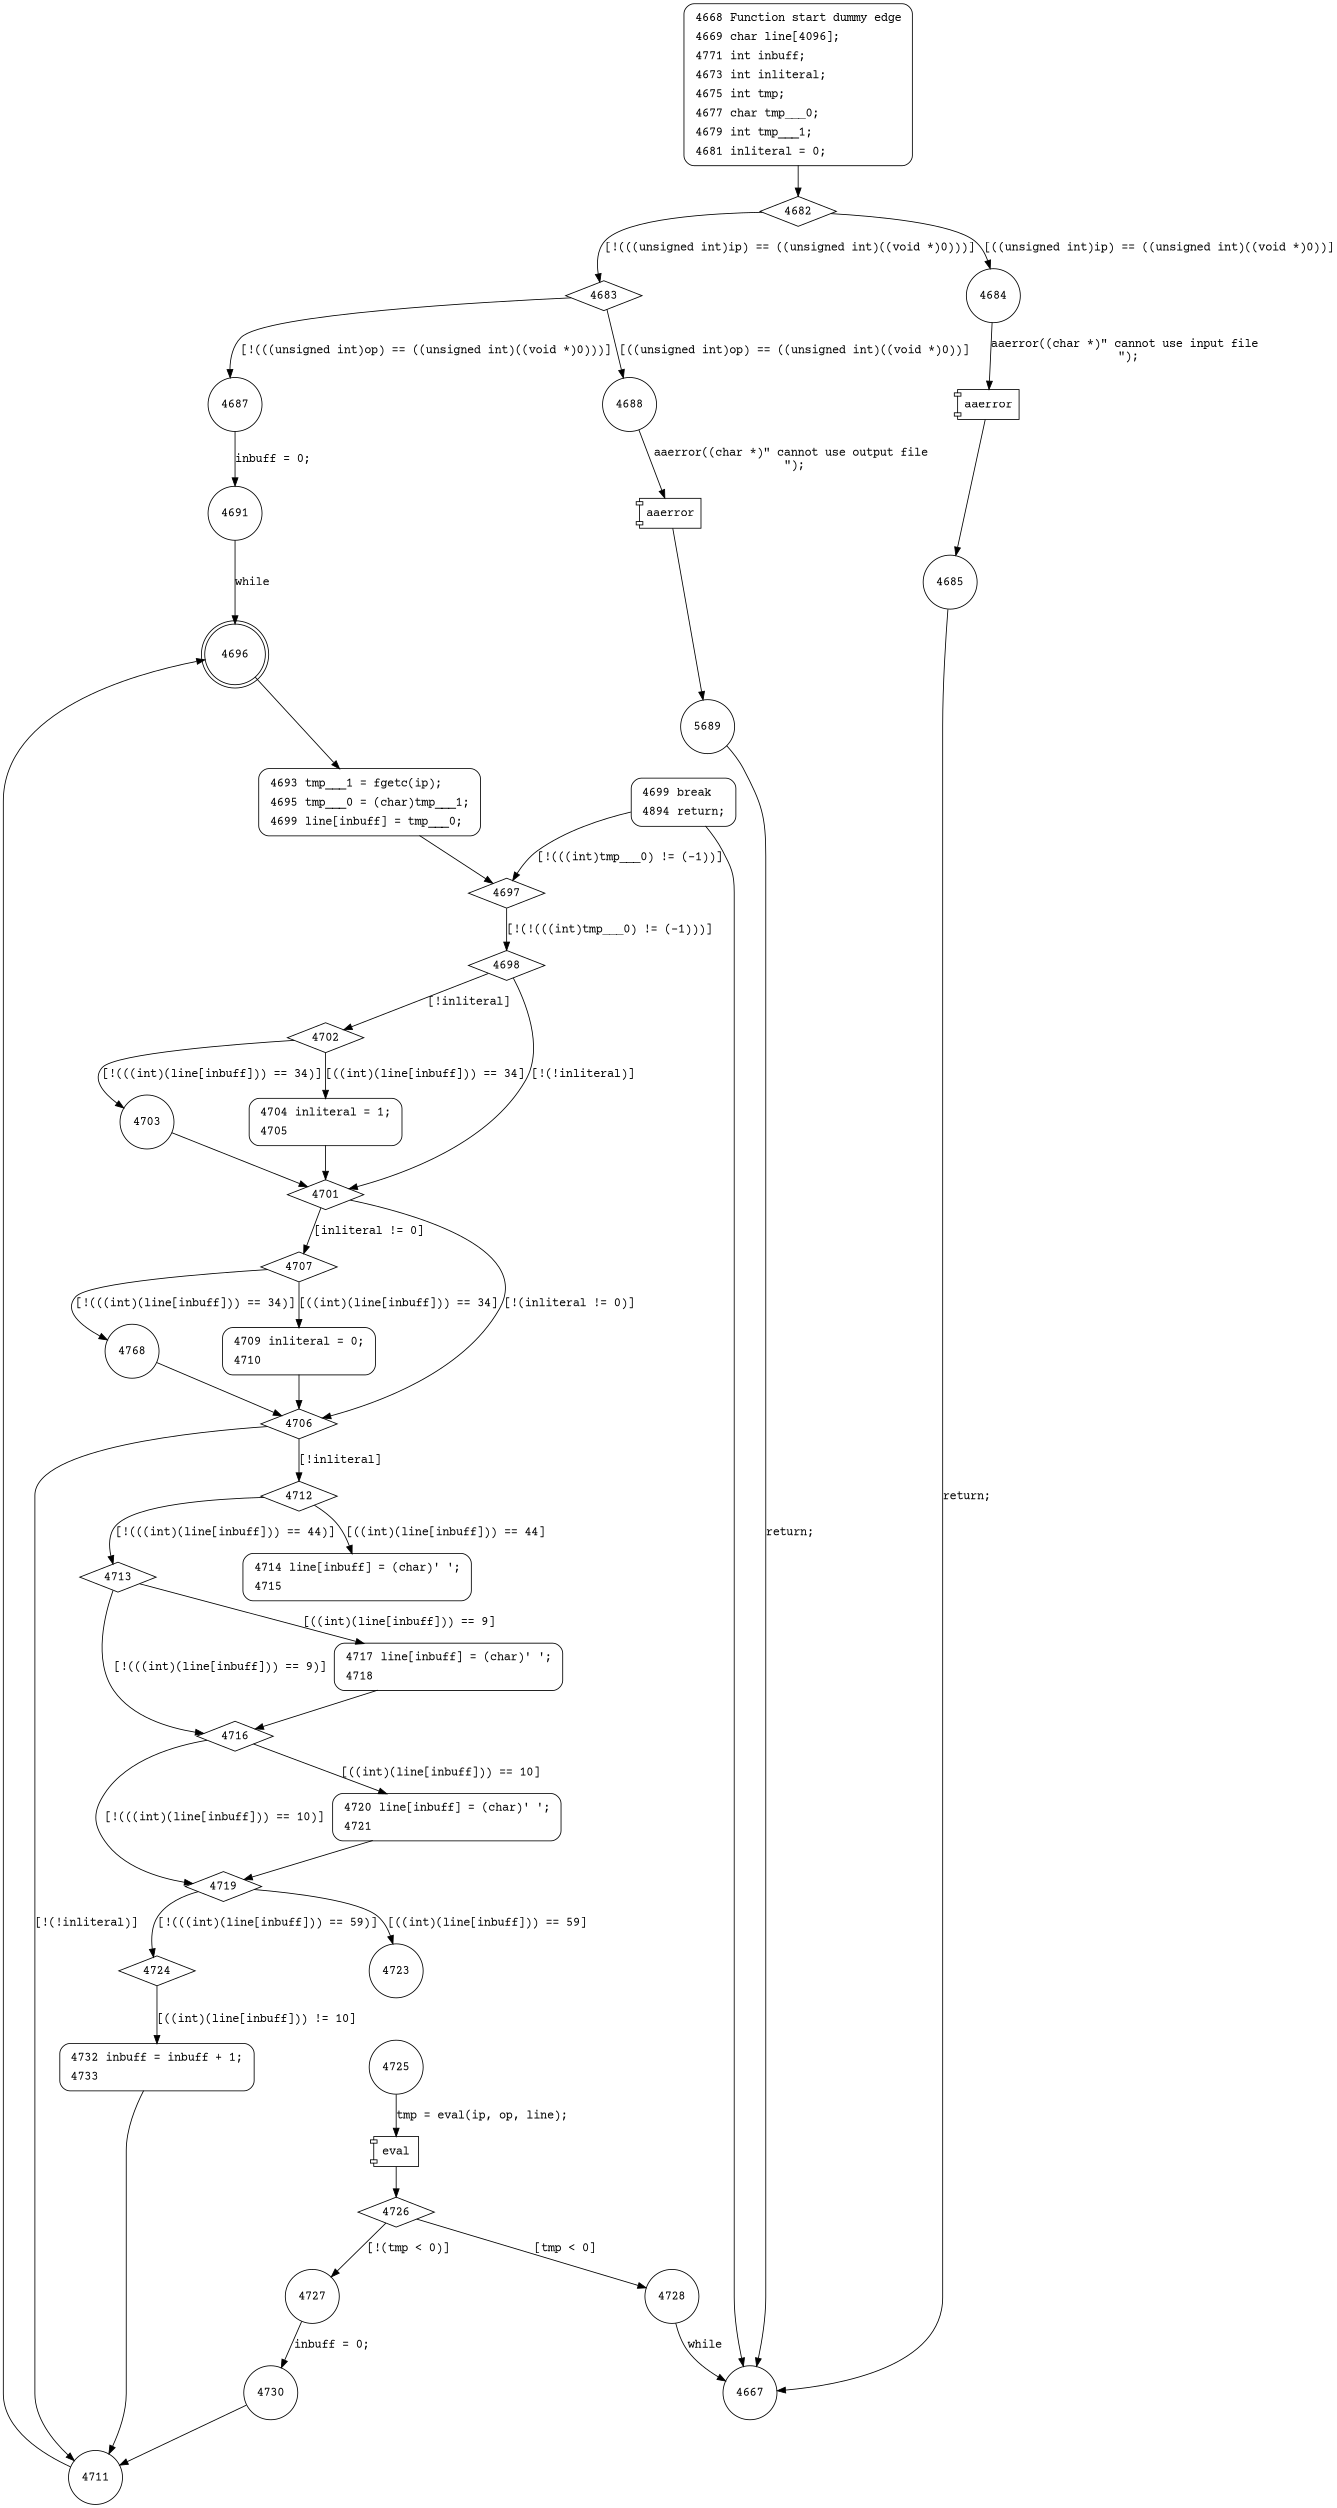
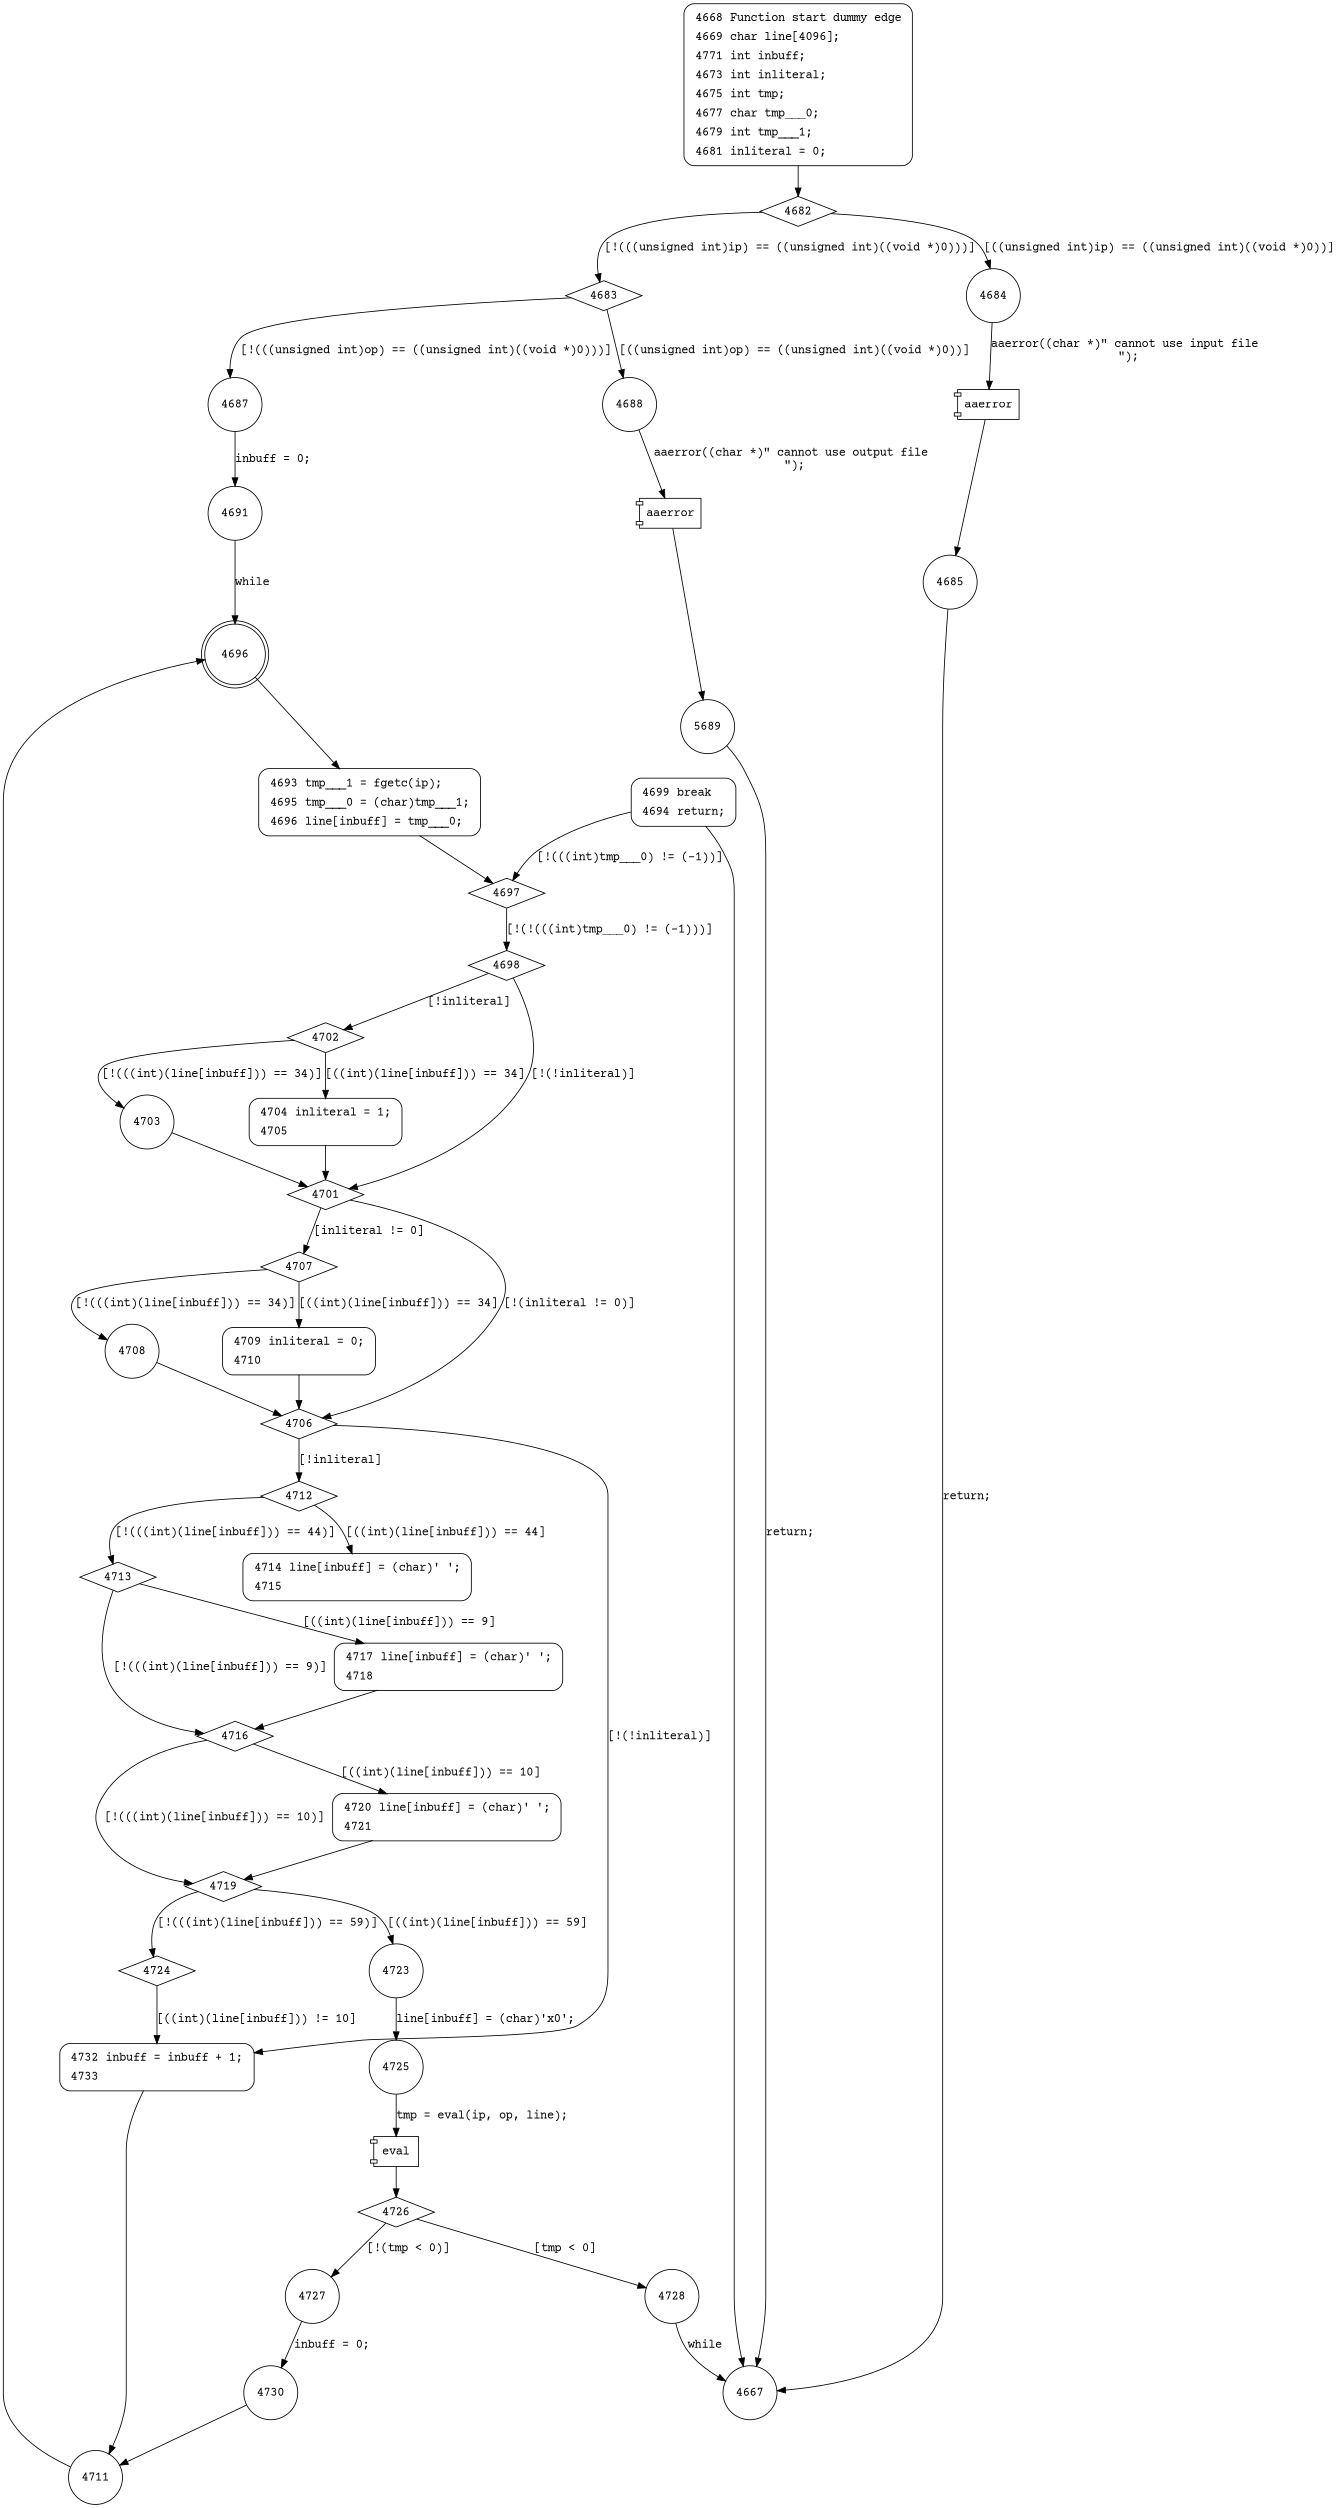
node "4699": text "4894" -> "4694"
node "4693": text "4699" -> "4696"
node "4768": label "4768" -> "4708"
edge "4706" -> "4711": now "4706" -> "4732"
edge "4723" -> "4725": added, label "line[inbuff] = (char)'x0';"
